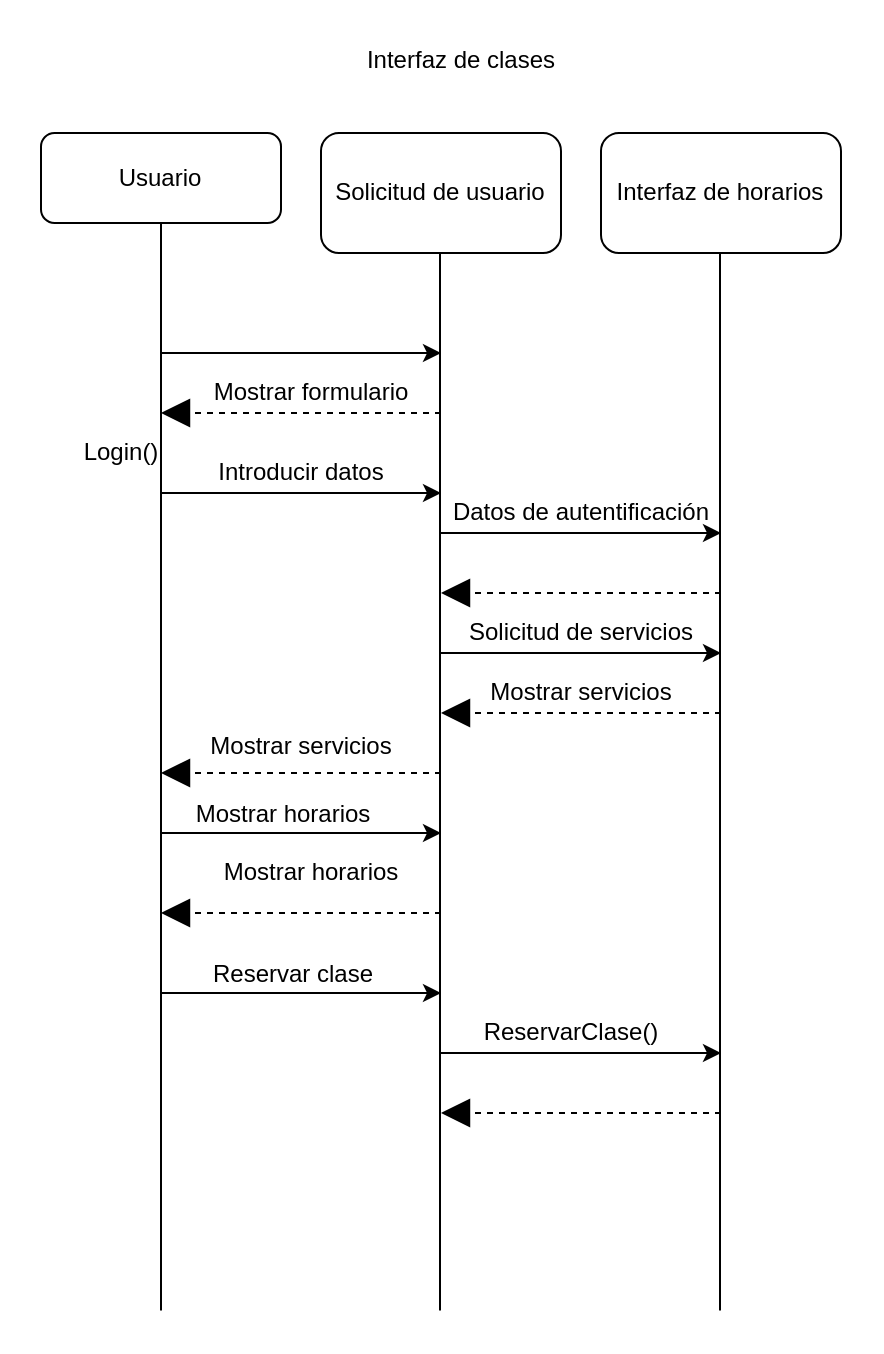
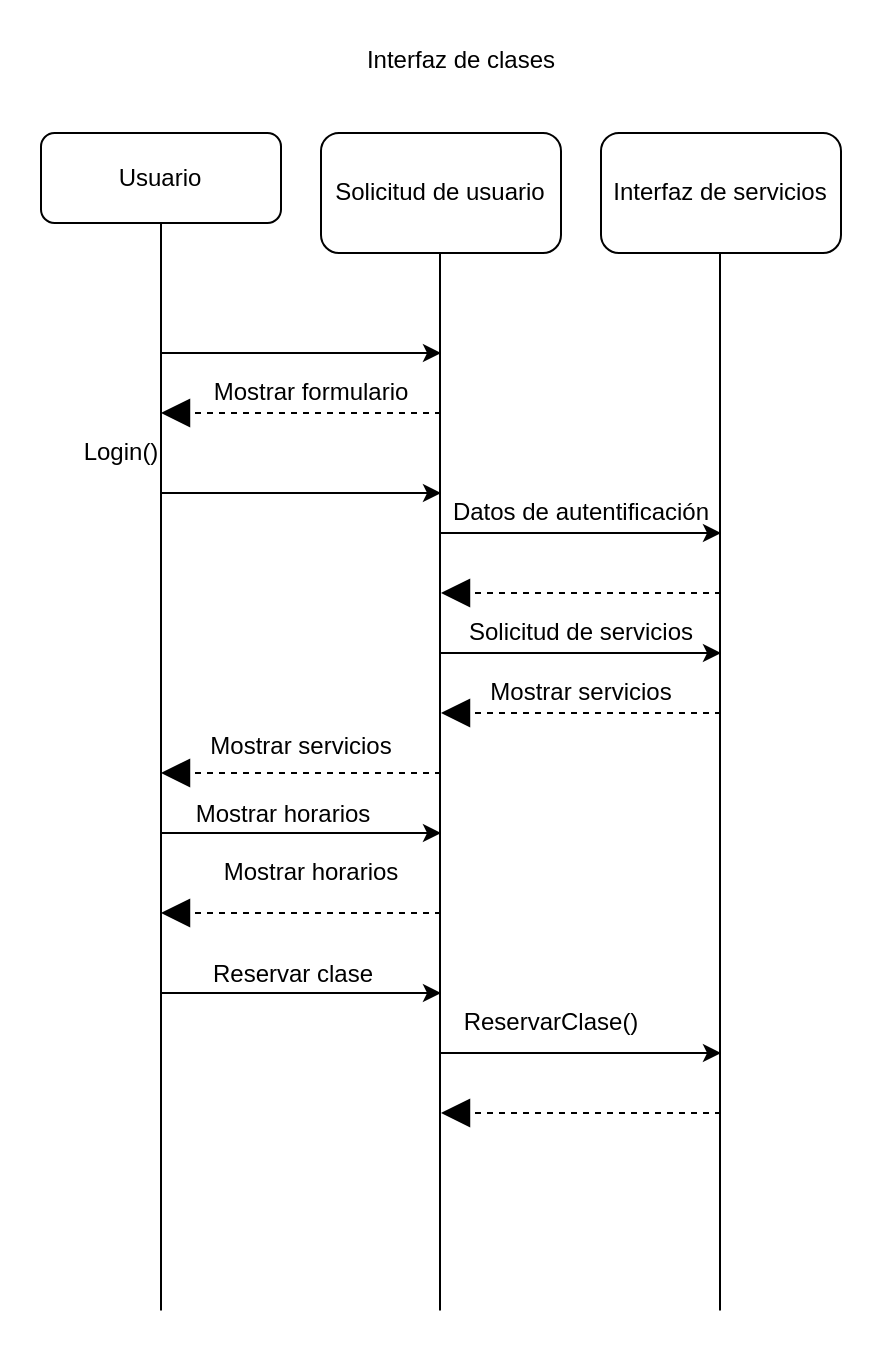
node "Interfaz de horarios": label "Interfaz de horarios" -> "Interfaz de servicios"
node "Introducir datos": removed
node "ReservarClase()": moved (571, 1033) -> (551, 1023)
